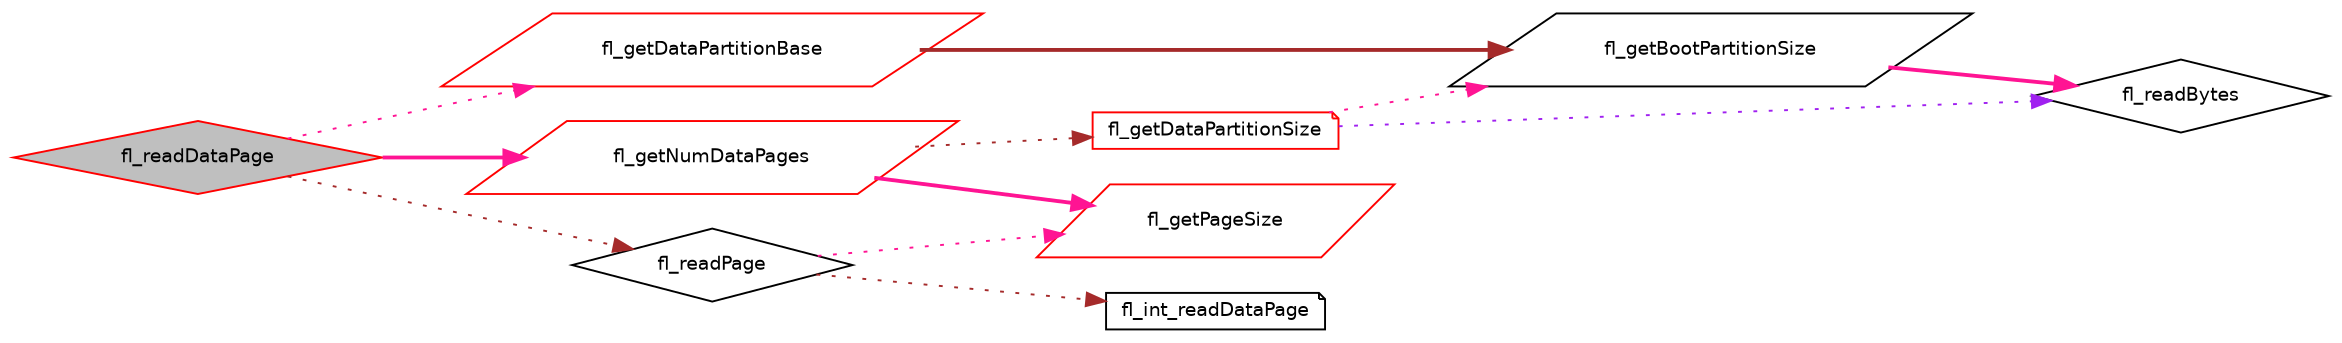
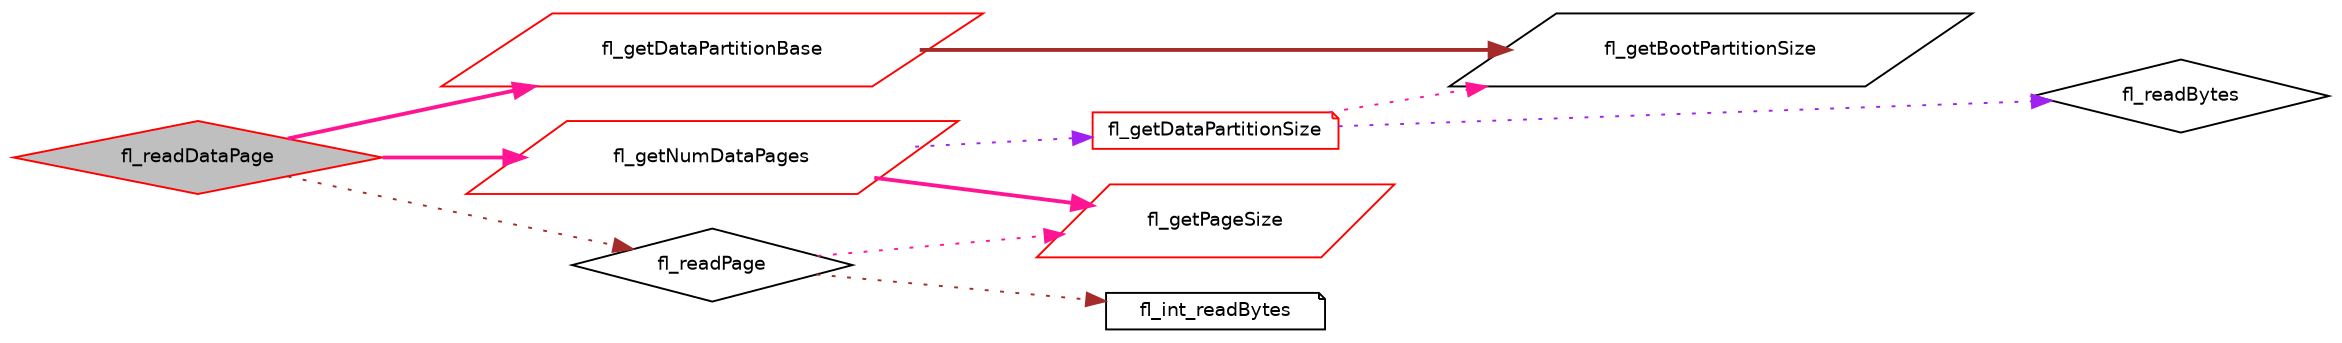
edge "fl_getBootPartitionSize" -> "fl_readBytes": removed
edge "fl_readDataPage" -> "fl_getDataPartitionBase": style dotted -> bold
edge "fl_getNumDataPages" -> "fl_getDataPartitionSize": color brown -> purple
node "fl_int_readDataPage": label "fl_int_readDataPage" -> "fl_int_readBytes"
